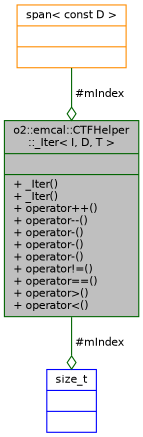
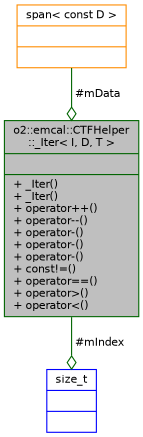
edge "span< const D >" -> "o2::emcal::CTFHelper": label " #mIndex" -> " #mData"
node "o2::emcal::CTFHelper": text "+ operator!=()" -> "+ const!=()"
